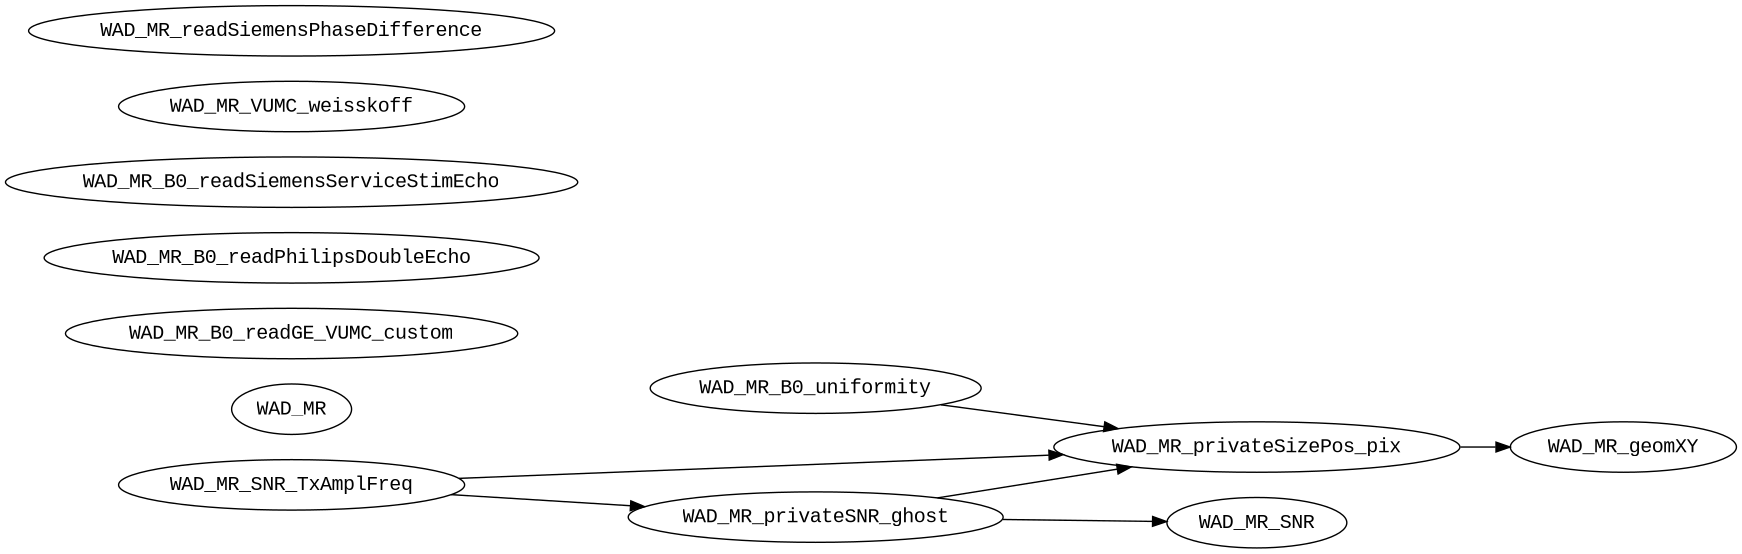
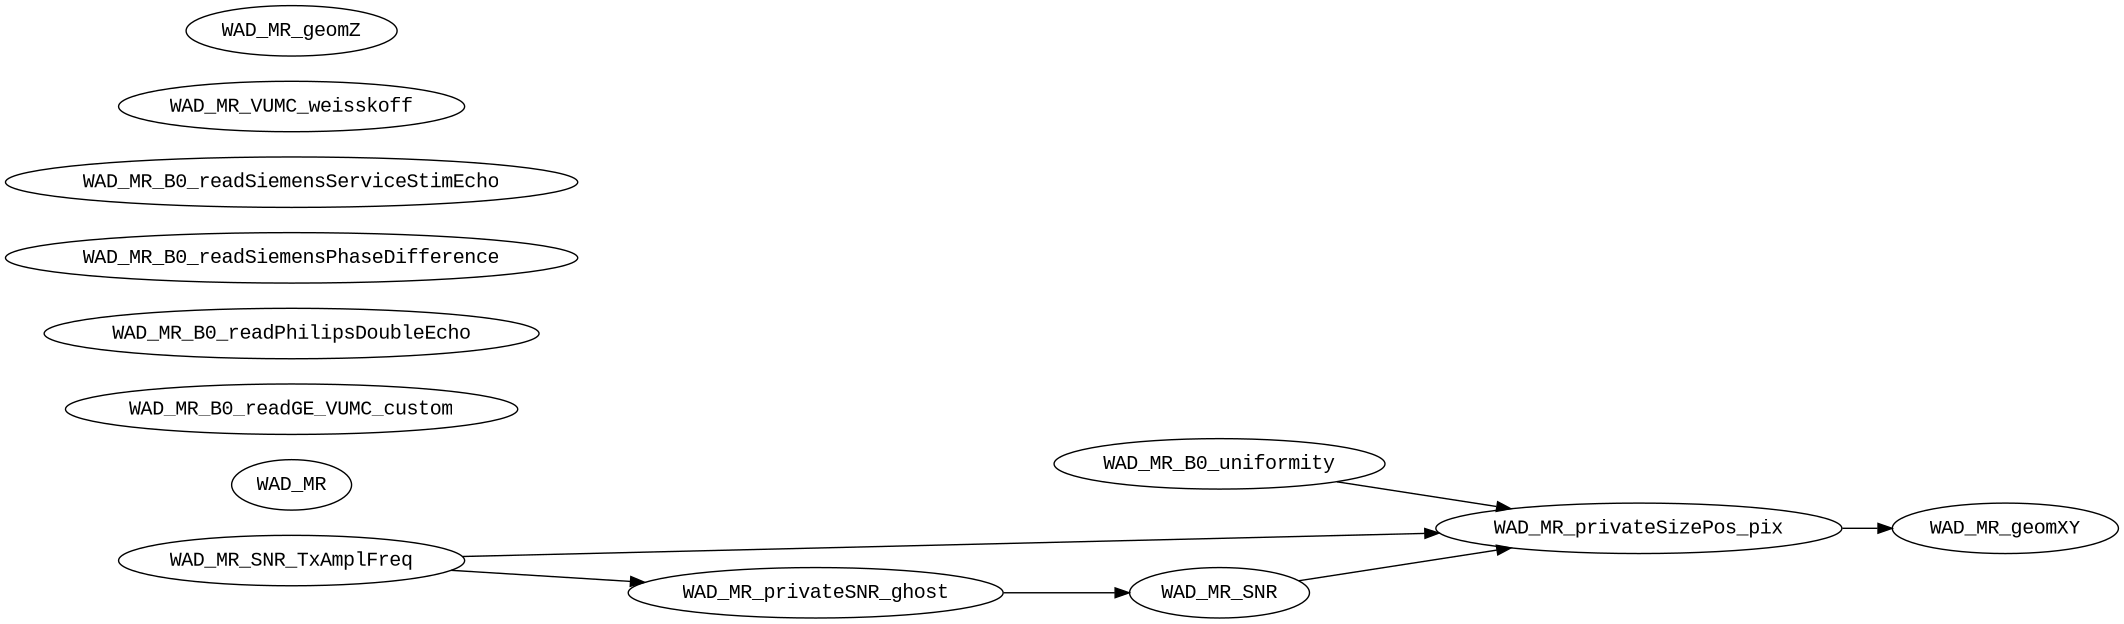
node "WAD_MR_readSiemensPhaseDifference": label "WAD_MR_readSiemensPhaseDifference" -> "WAD_MR_geomZ"
node "WAD_MR_B0_readSiemensPhaseDifference": added
edge "WAD_MR_privateSNR_ghost" -> "WAD_MR_privateSizePos_pix": now "WAD_MR_SNR" -> "WAD_MR_privateSizePos_pix"
